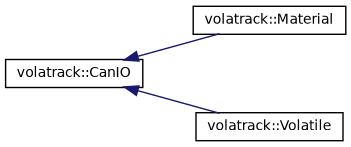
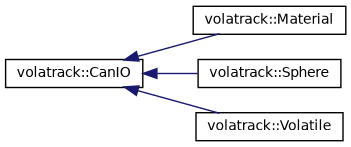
node "volatrack::Sphere": added
